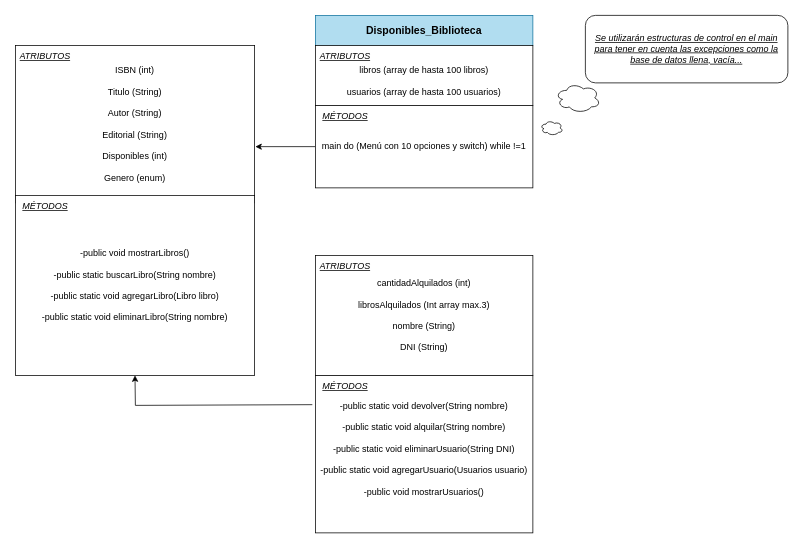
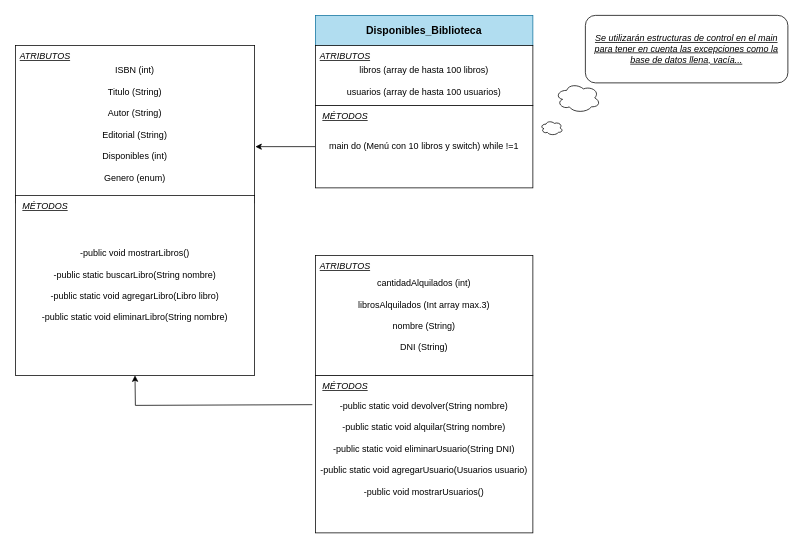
node "main do (Menú con 10 opciones y switch) while !=1": label "main do (Menú con 10 opciones y switch) while !=1" -> "main do (Menú con 10 libros y switch) while !=1"
